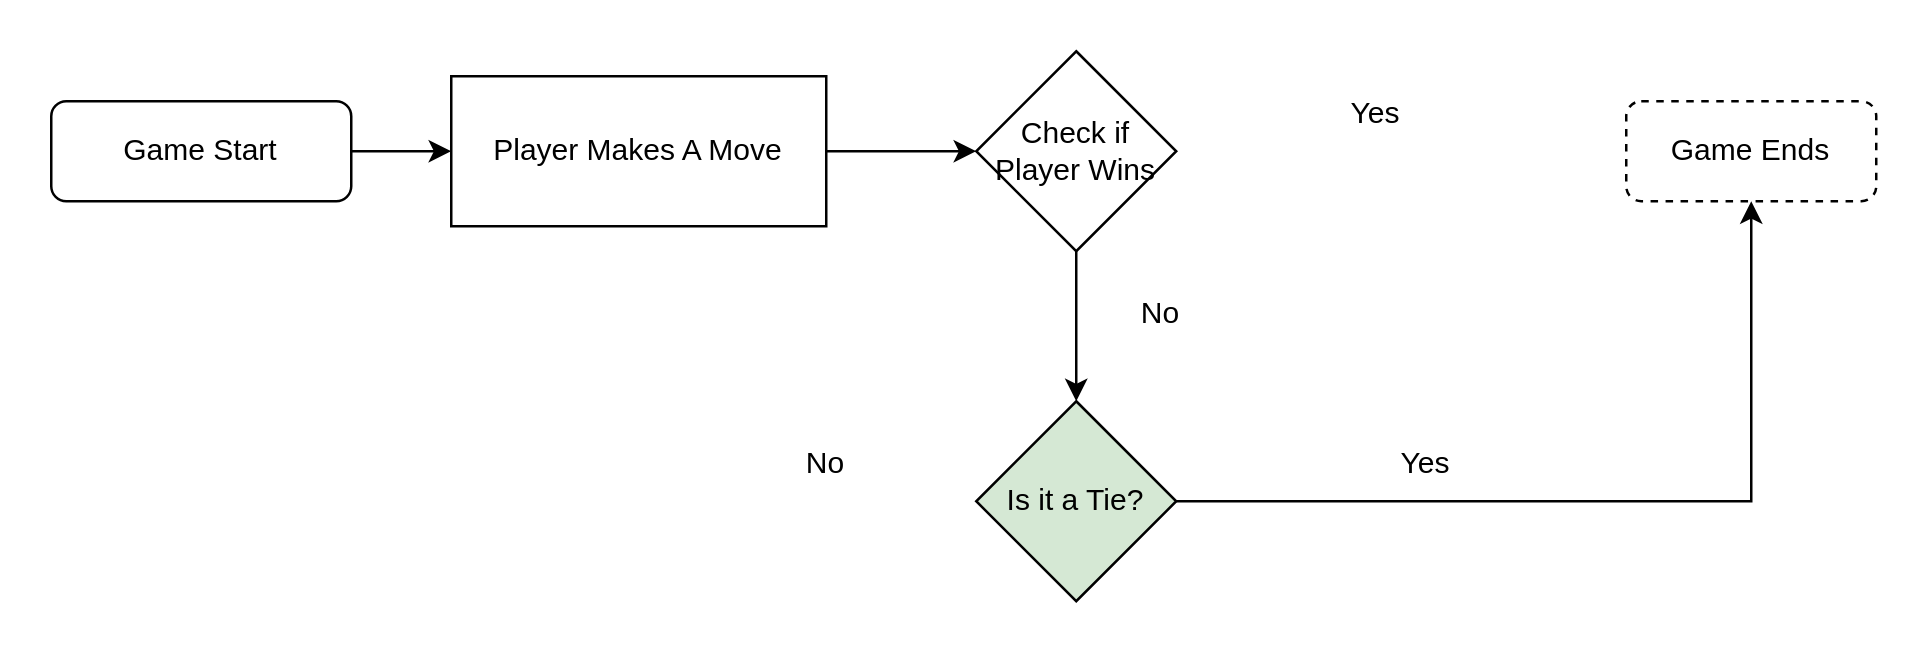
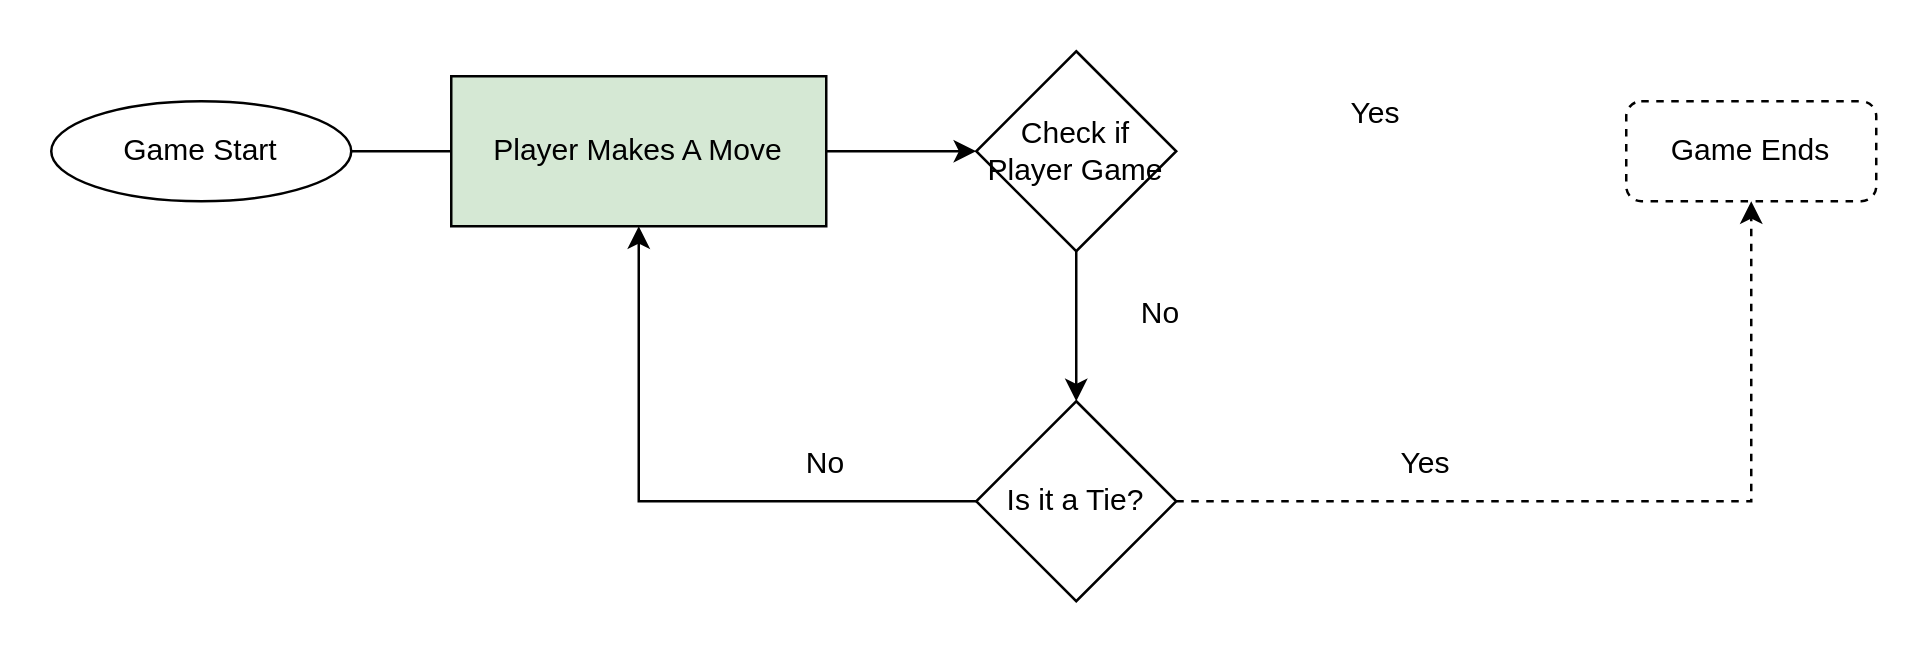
node "Game Start": shape rounded rectangle -> ellipse
edge "Game Start" -> "Player Makes A Move": arrowhead classic -> none
node "Player Makes A Move": fillcolor #ffffff -> #d5e8d4
node "Check if Player Wins": label "Check if Player Wins" -> "Check if Player Game"
edge "Is it a Tie?" -> "Player Makes A Move": added
node "Is it a Tie?": fillcolor #d5e8d4 -> #ffffff
edge "Is it a Tie?" -> "Game Ends": style solid -> dashed
